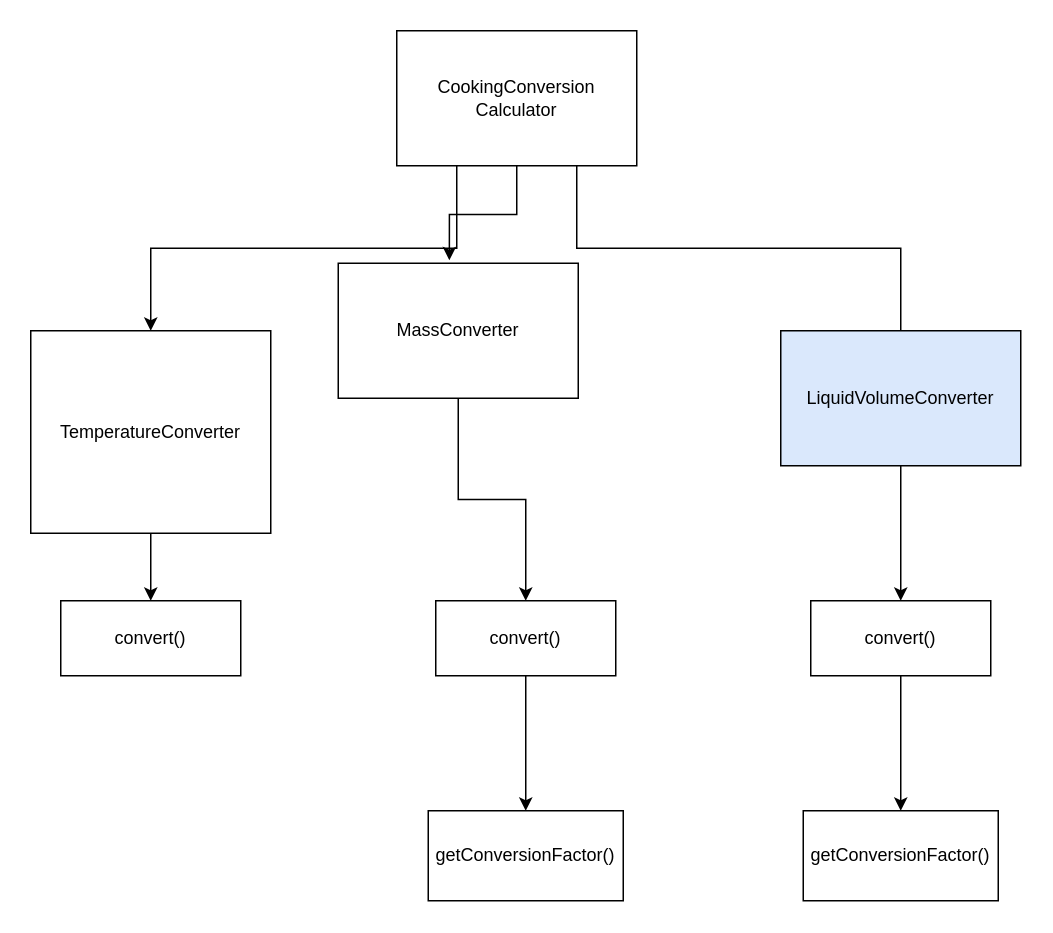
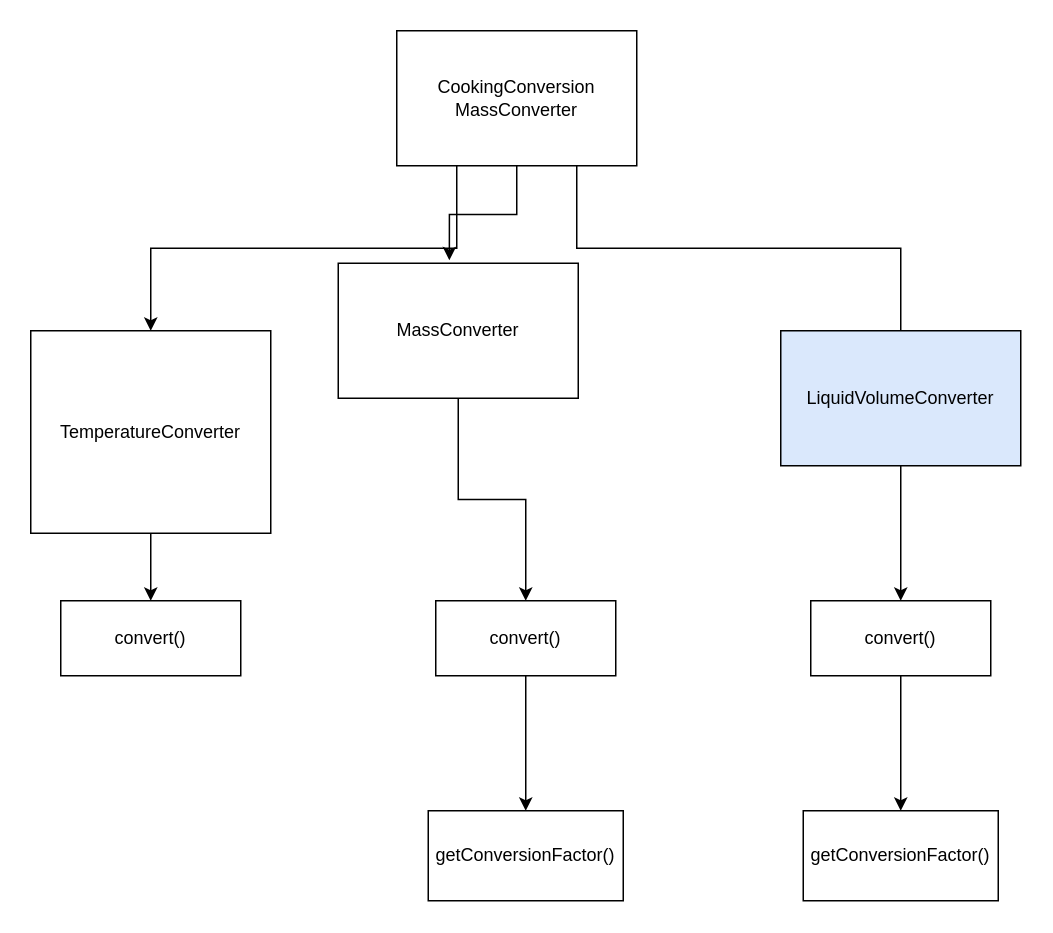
node "CookingConversion Calculator": label "CookingConversion Calculator" -> "CookingConversion MassConverter"
